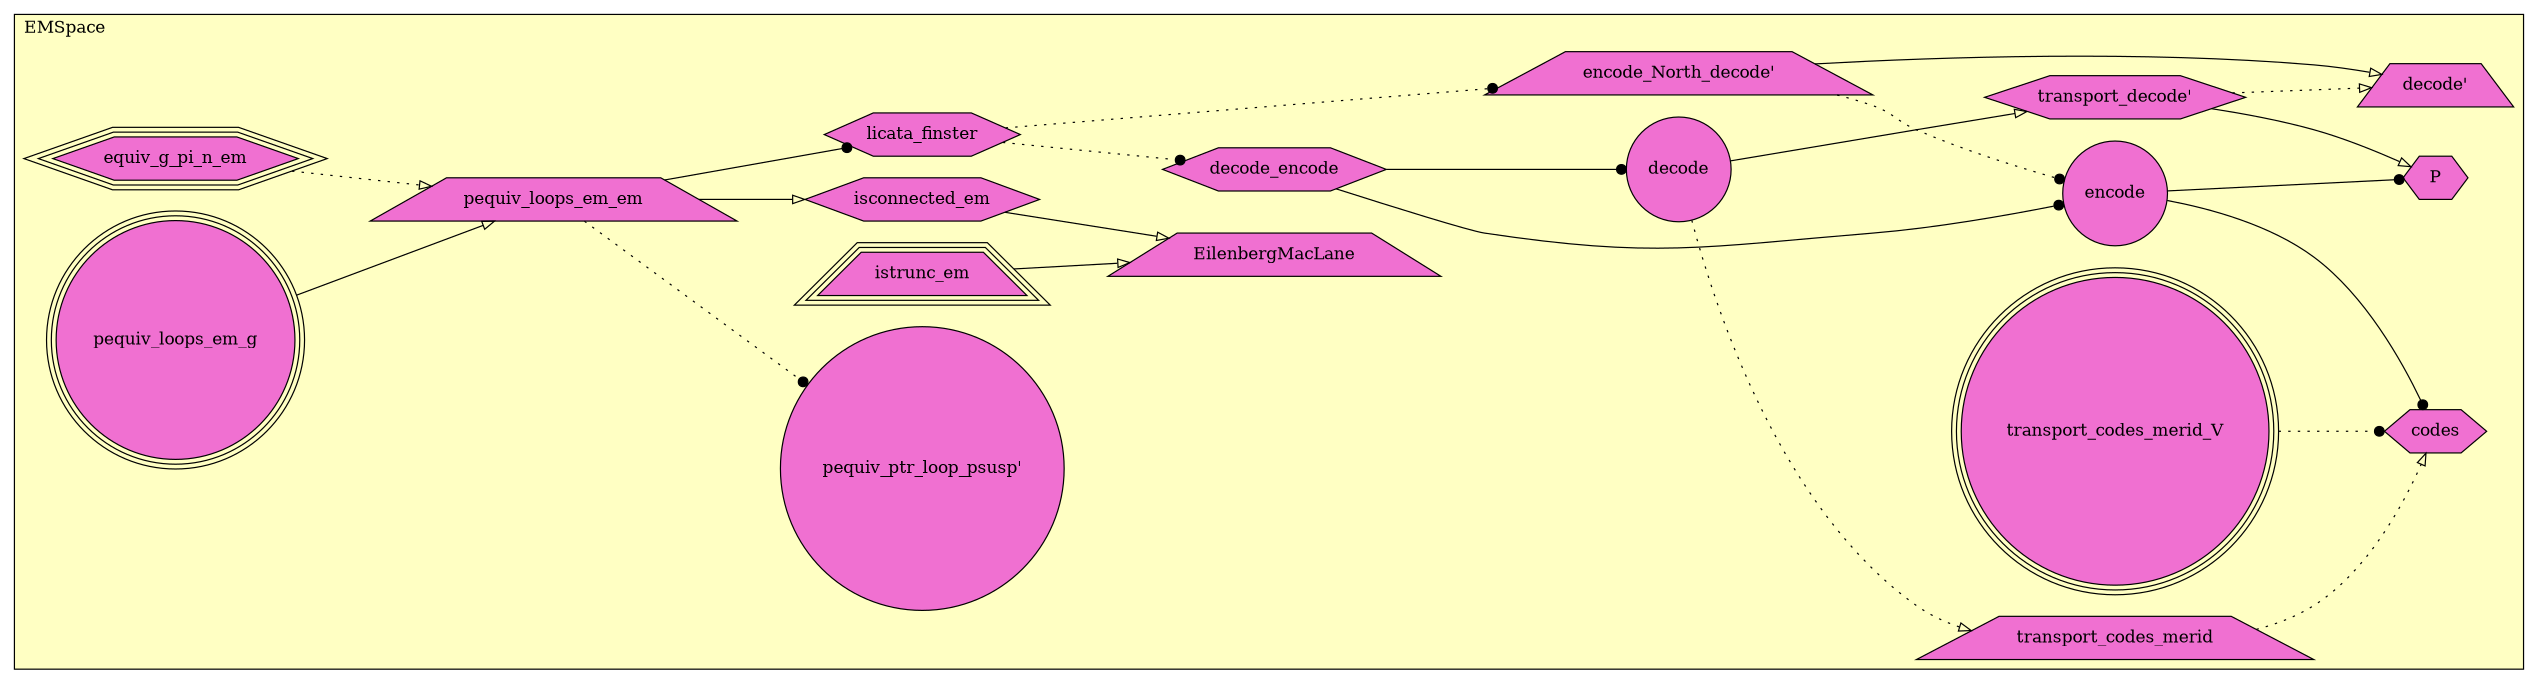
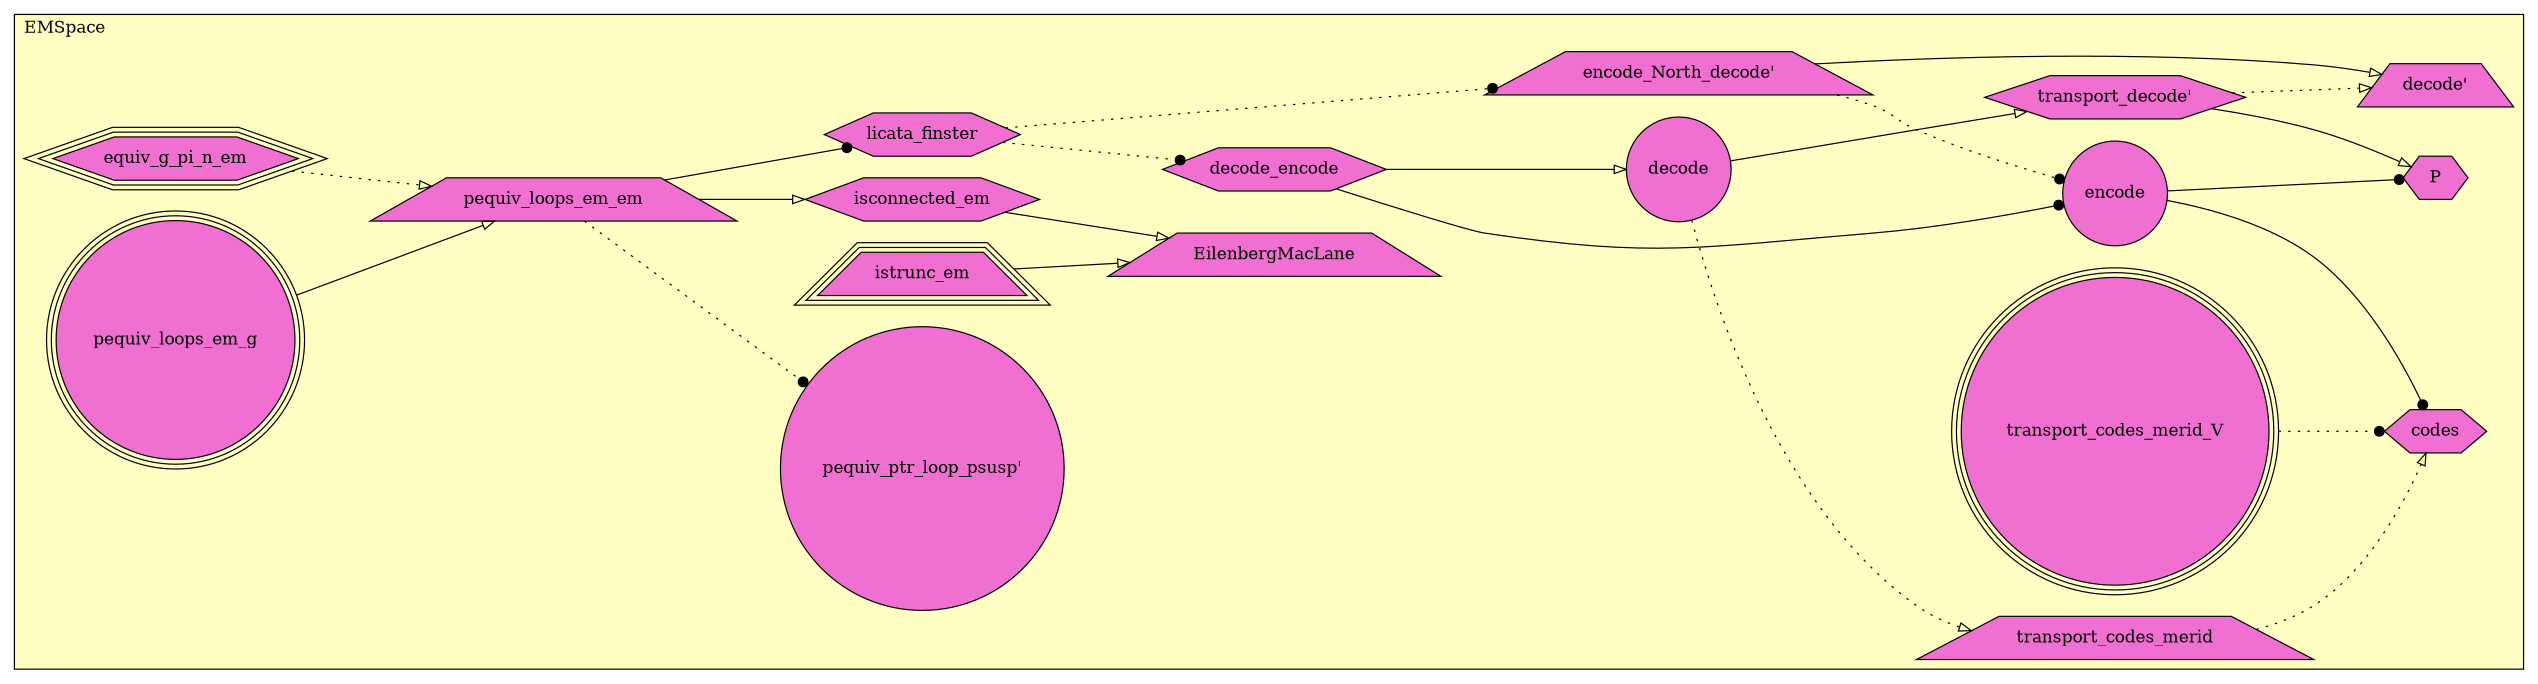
edge "decode_encode" -> "decode": arrowhead dot -> onormal
